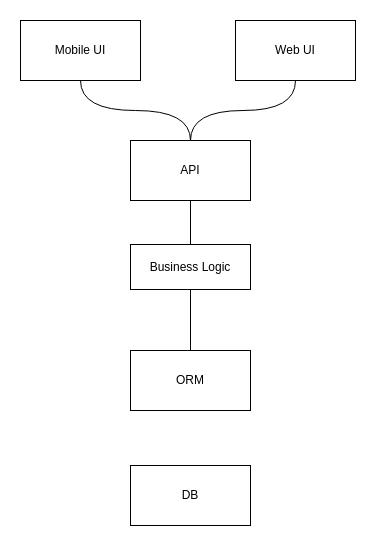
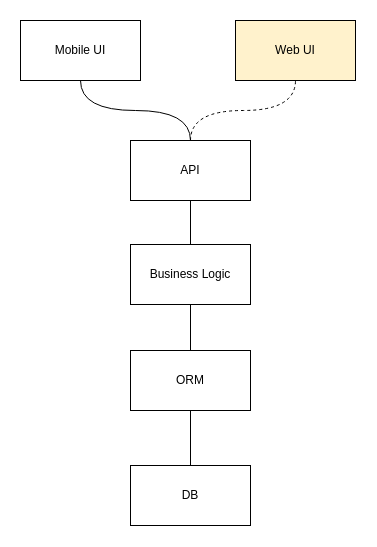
node "Web UI": fillcolor #ffffff -> #fff2cc
edge "Web UI" -- "API": style solid -> dashed
node "Business Logic": size 120x45 -> 120x60
edge "ORM" -- "DB": added
